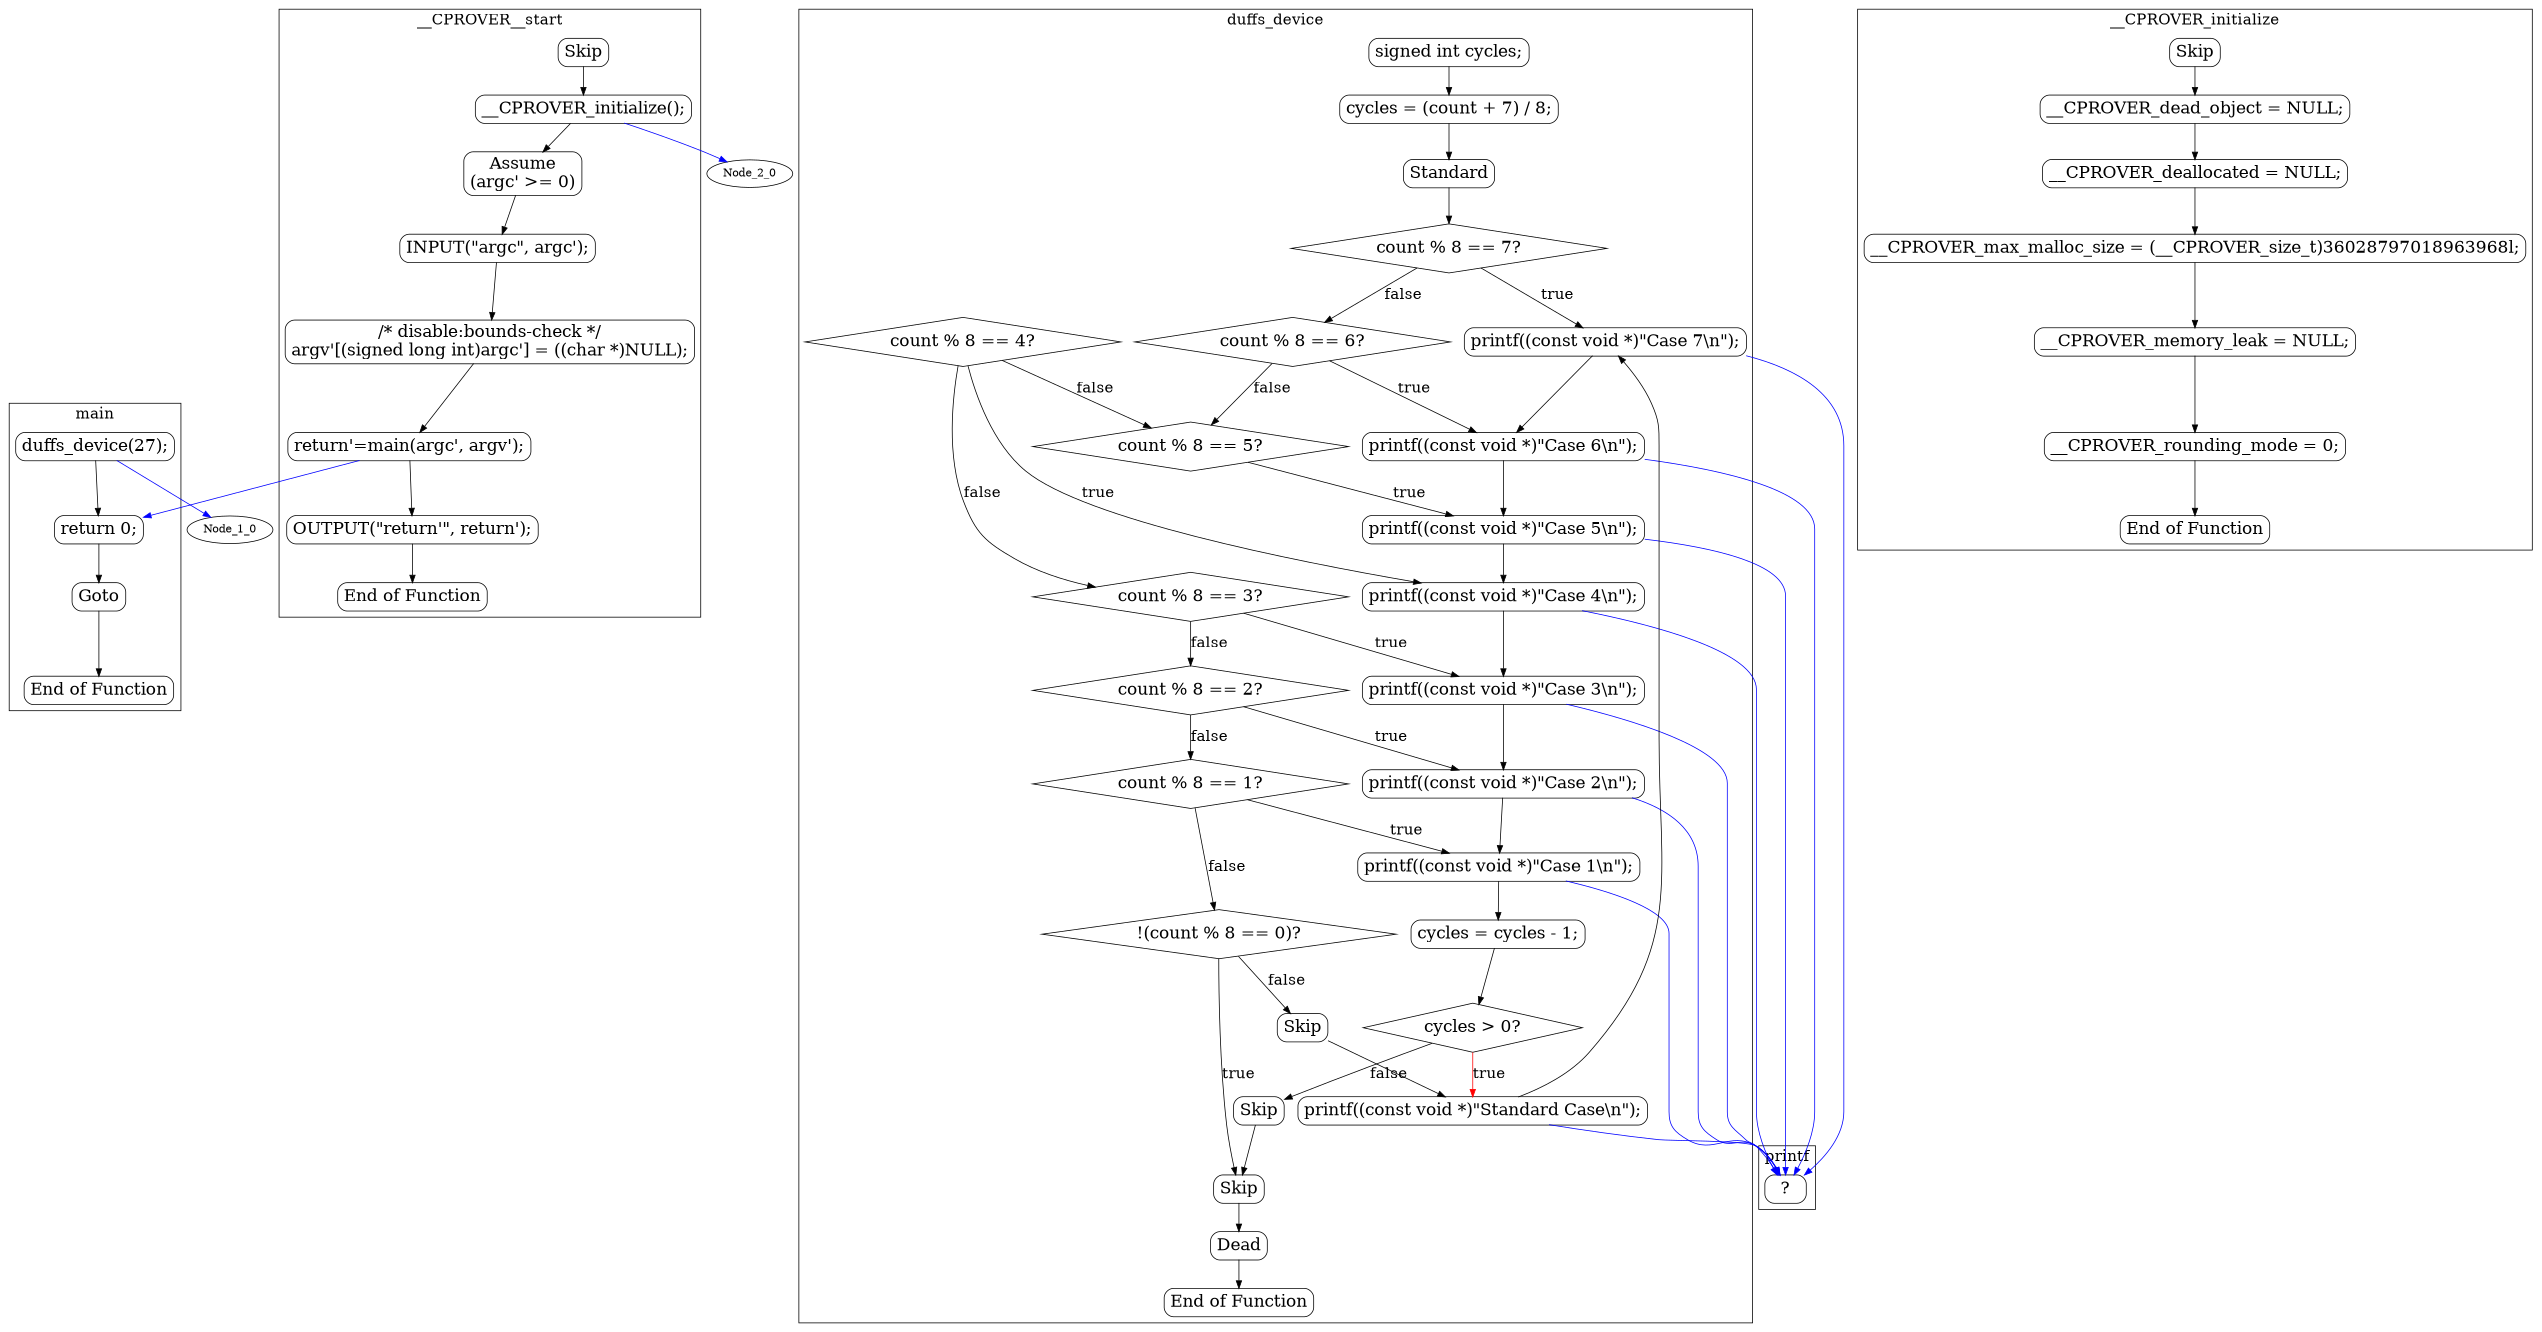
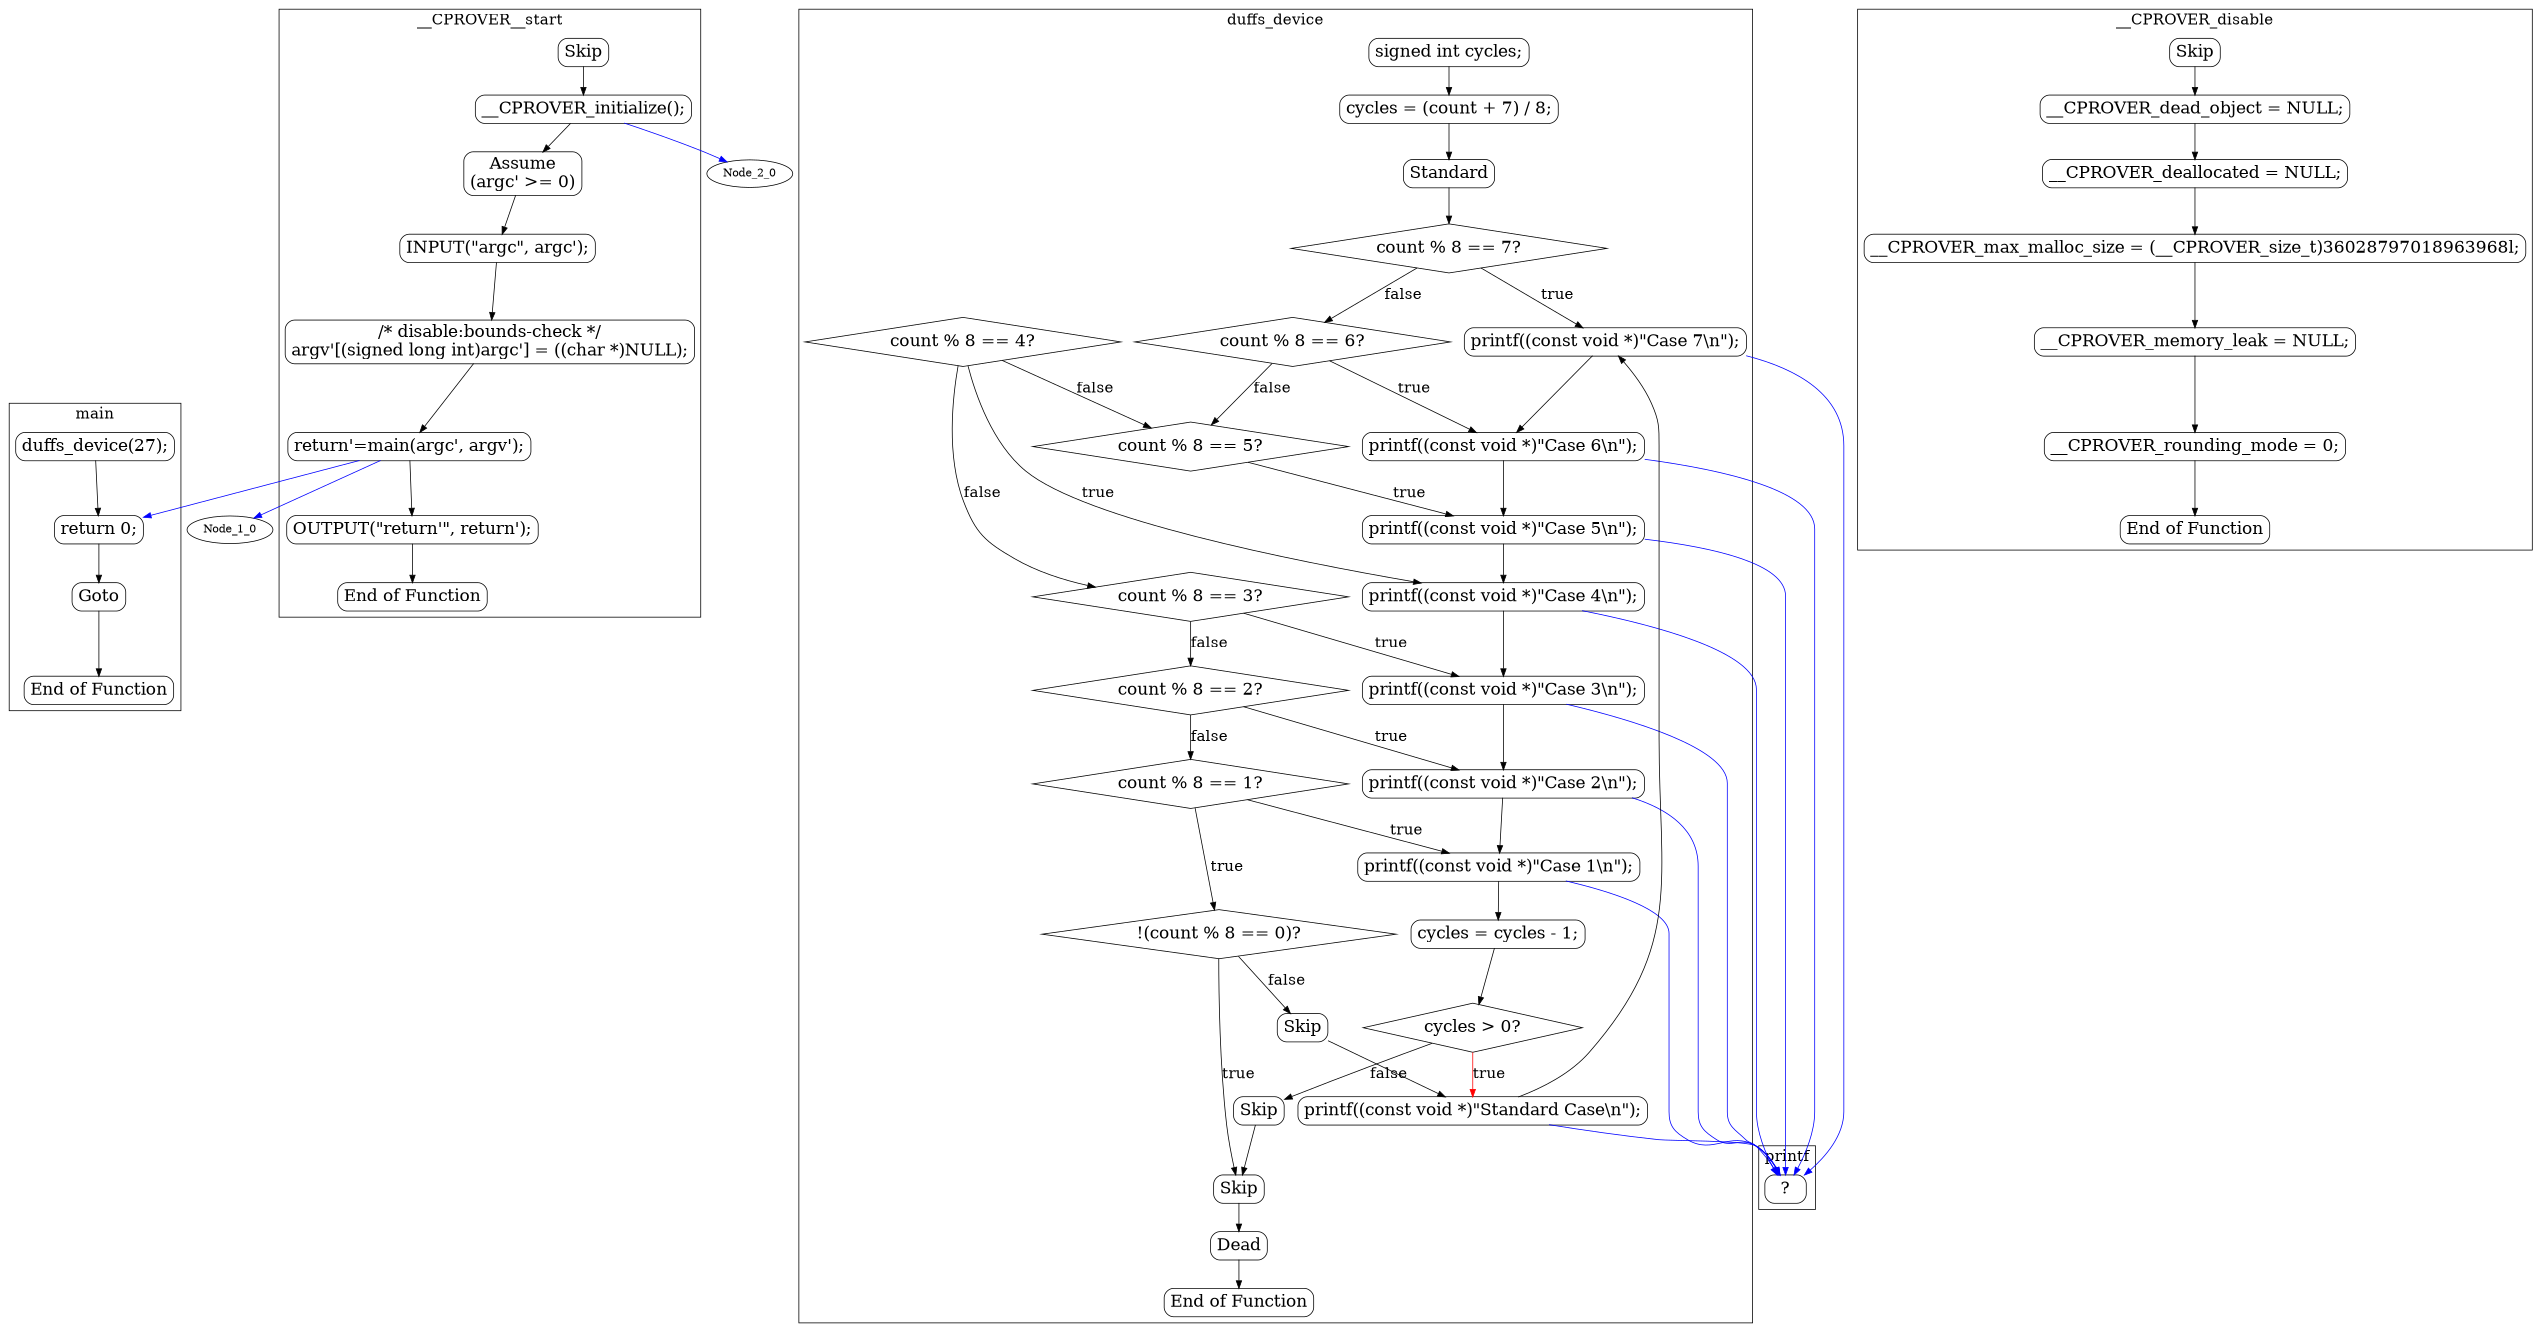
cluster "__CPROVER_initialize": label "__CPROVER_initialize" -> "__CPROVER_disable"
edge "duffs_device(27);" -> "Node_1_0": now "return'=main(argc', argv');" -> "Node_1_0"
edge "count % 8 == 1?" -> "!(count % 8 == 0)?": label "false" -> "true"
